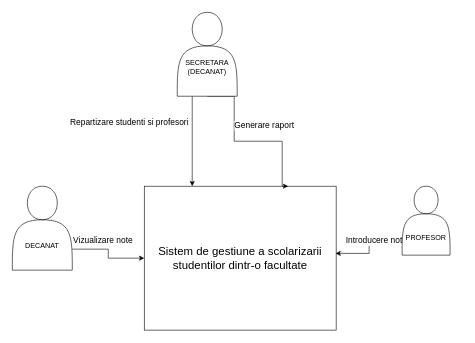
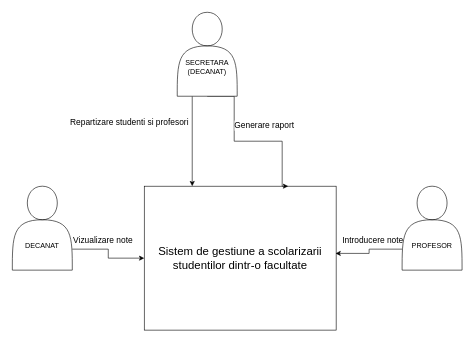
node "PROFESOR": size 48x69 -> 60x84
